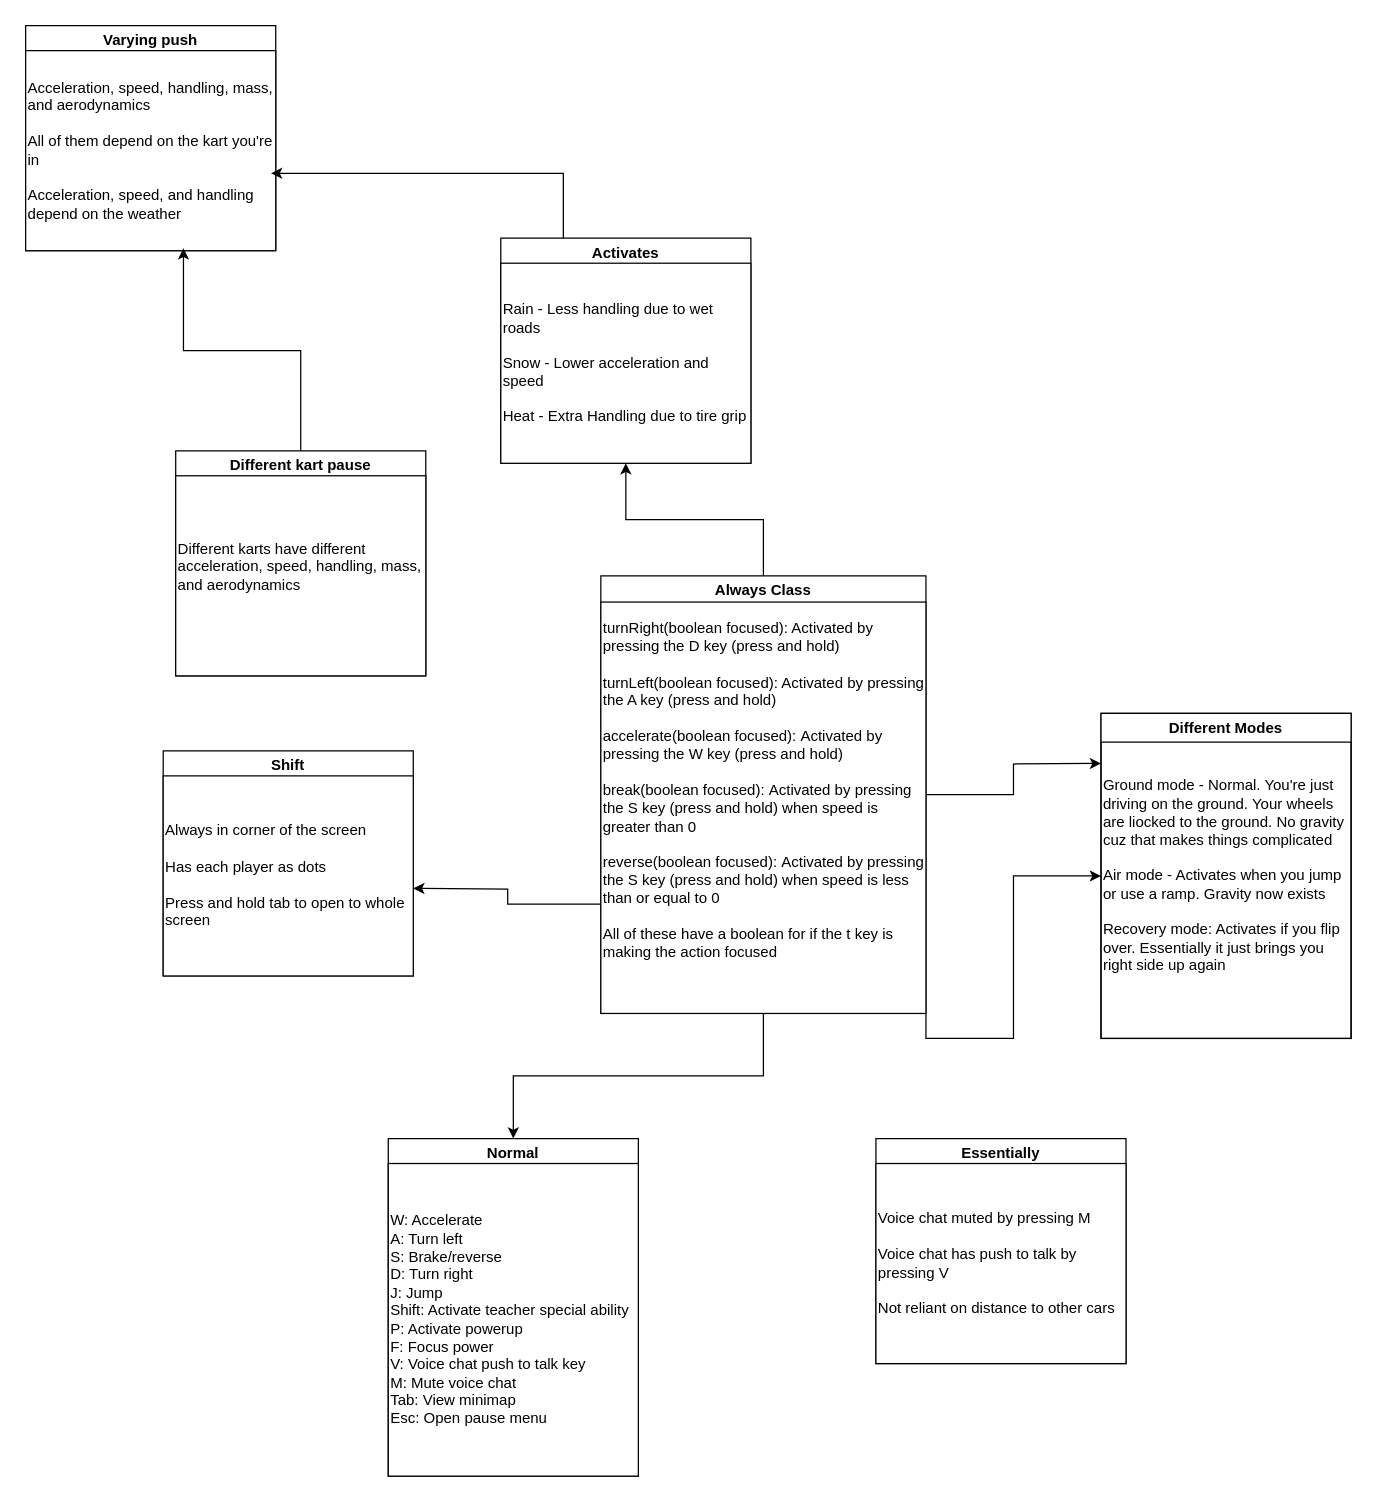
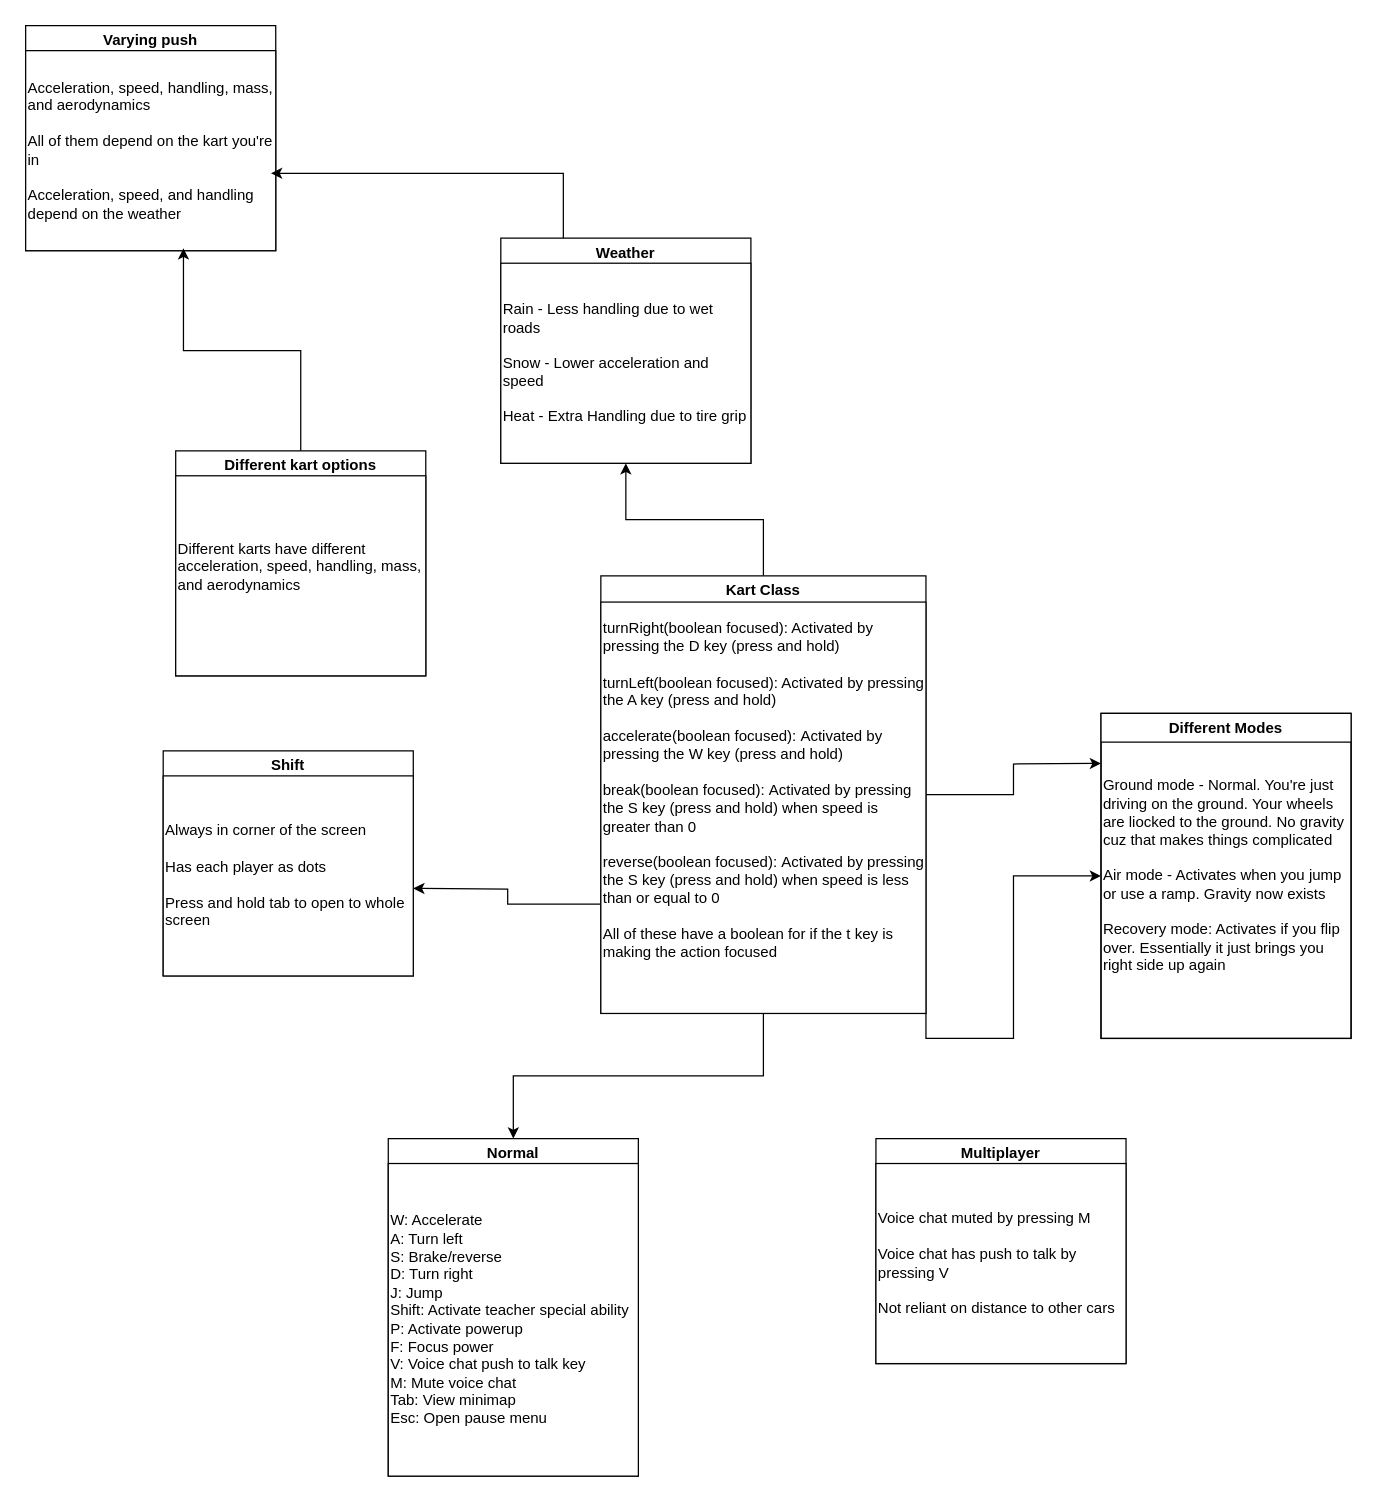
node "Activates": label "Activates" -> "Weather"
node "Different kart pause": label "Different kart pause" -> "Different kart options"
node "Always Class": label "Always Class" -> "Kart Class"
node "Essentially": label "Essentially" -> "Multiplayer"
